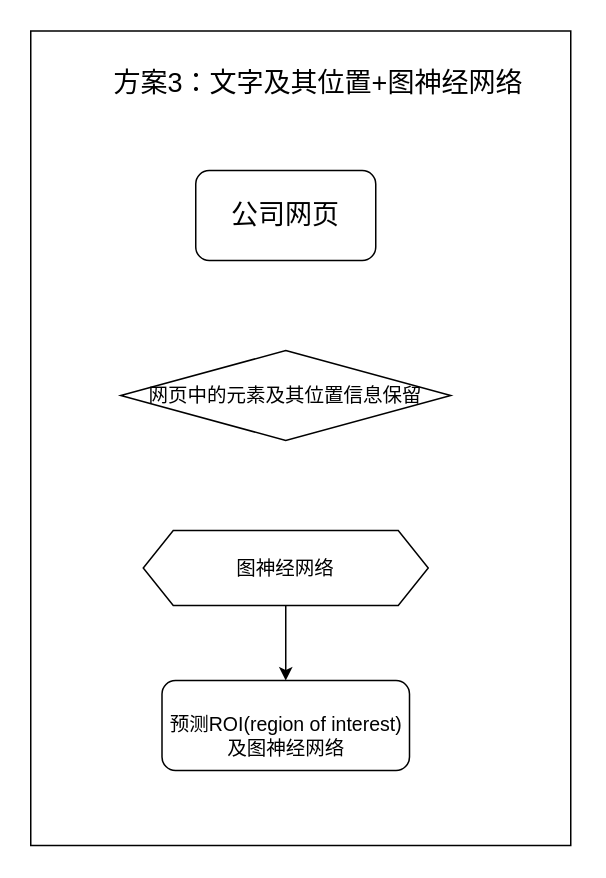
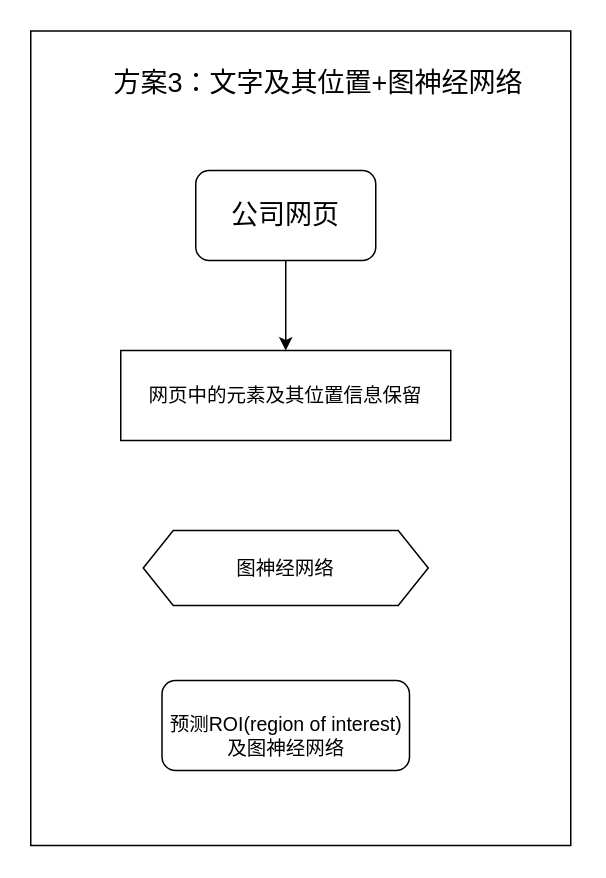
edge "公司网页" -> "网页中的元素及其位置信息保留": added
node "网页中的元素及其位置信息保留": shape diamond -> rectangle
edge "图神经网络" -> "预测ROI(region of interest)及图神经网络": removed
